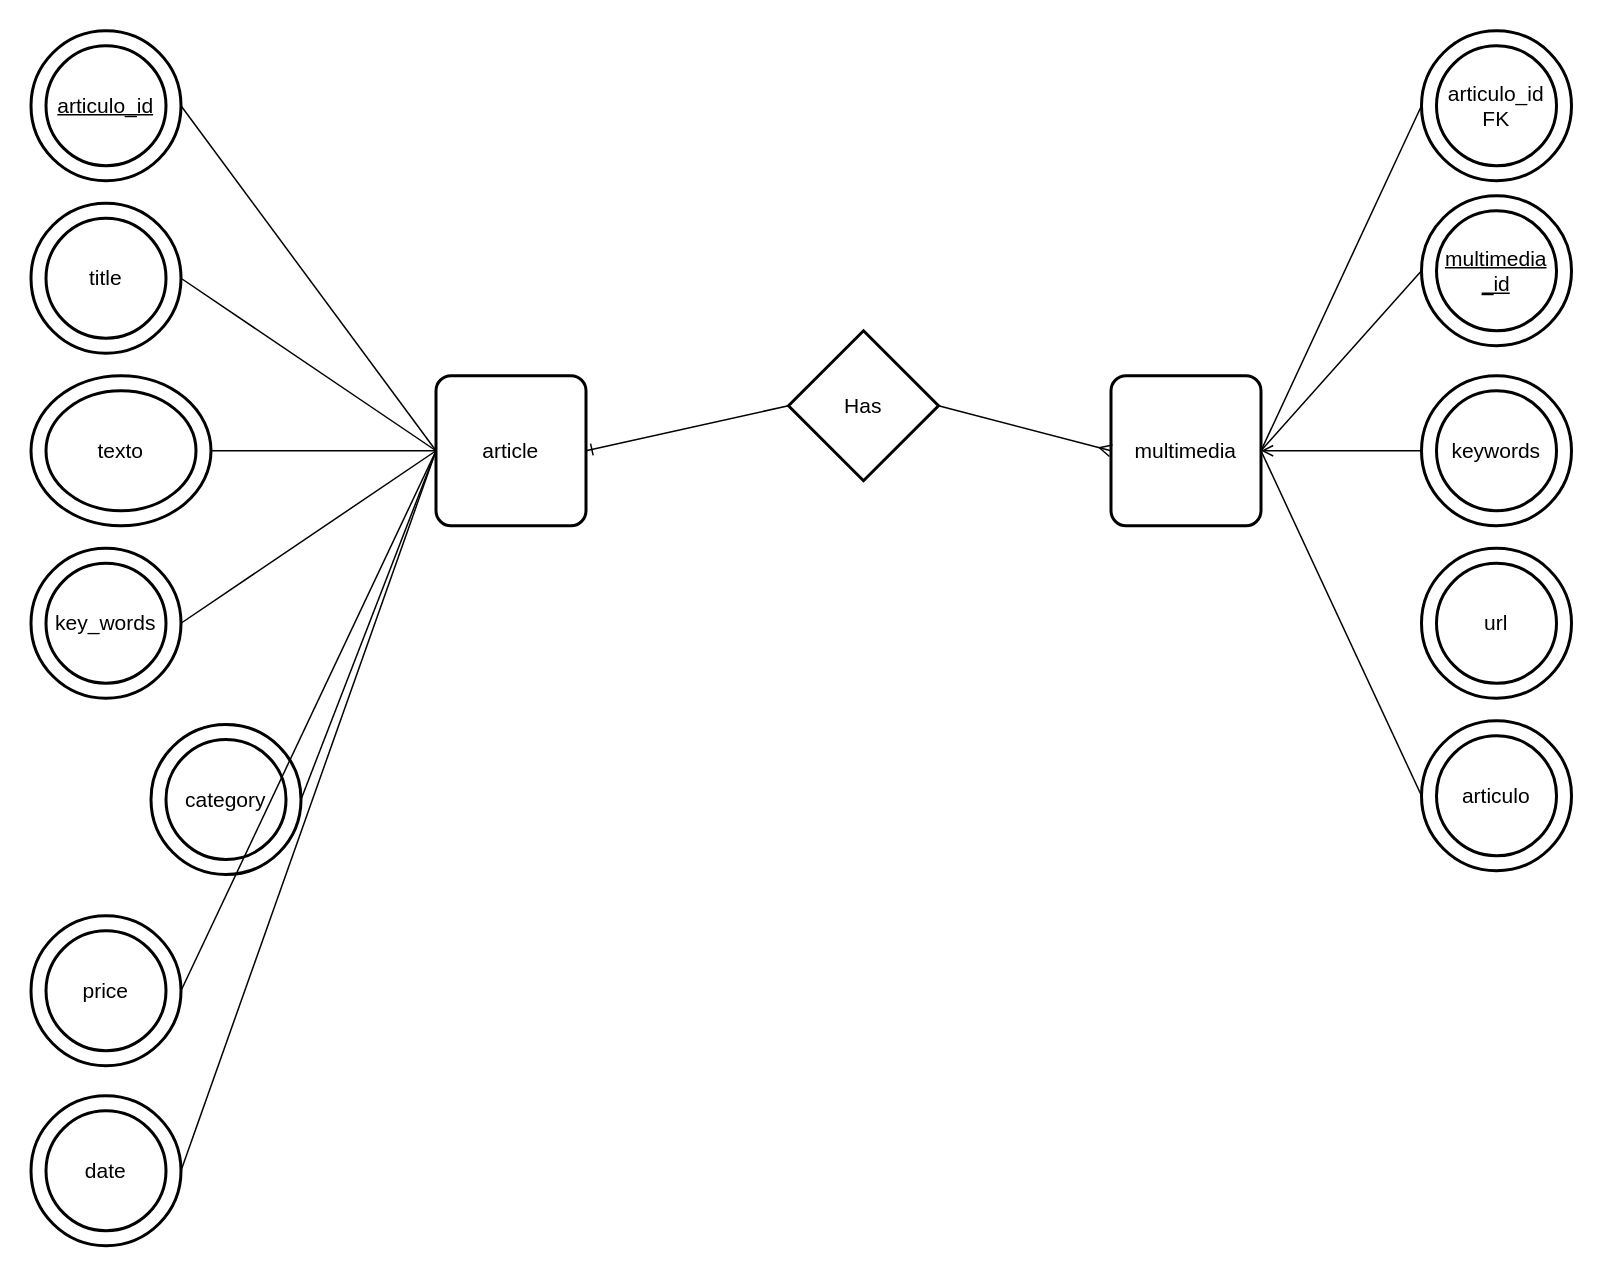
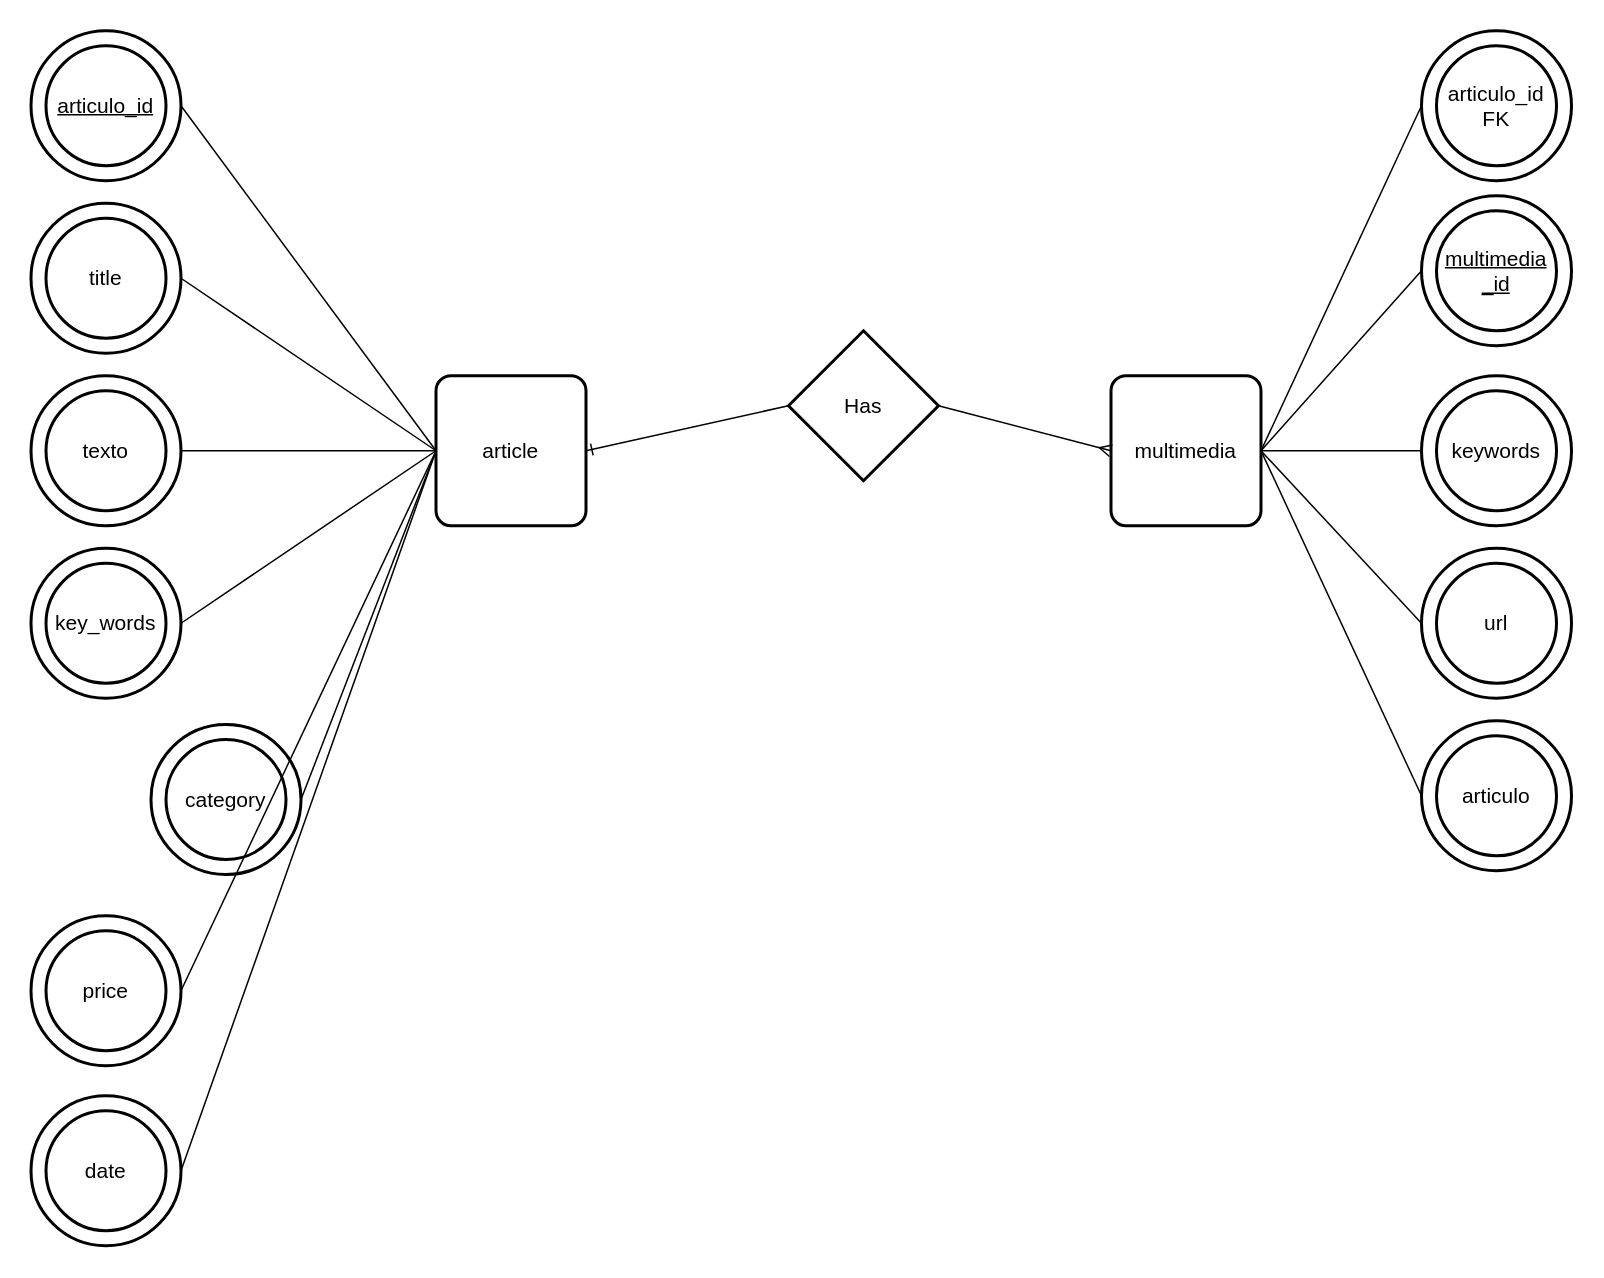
node "texto": size 180x150 -> 150x150
edge "keywords" -> "multimedia": arrowhead open -> none
edge "multimedia" -- "url": added
